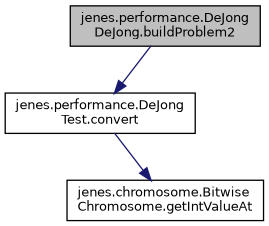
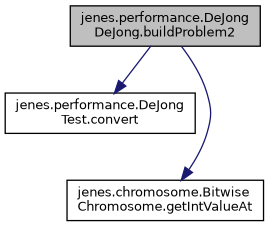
edge "jenes.performance.DeJong Test.convert" -> "jenes.chromosome.Bitwise Chromosome.getIntValueAt": now "jenes.performance.DeJong DeJong.buildProblem2" -> "jenes.chromosome.Bitwise Chromosome.getIntValueAt"
